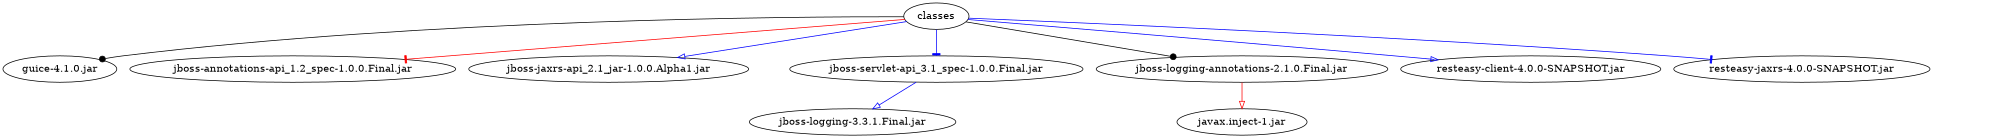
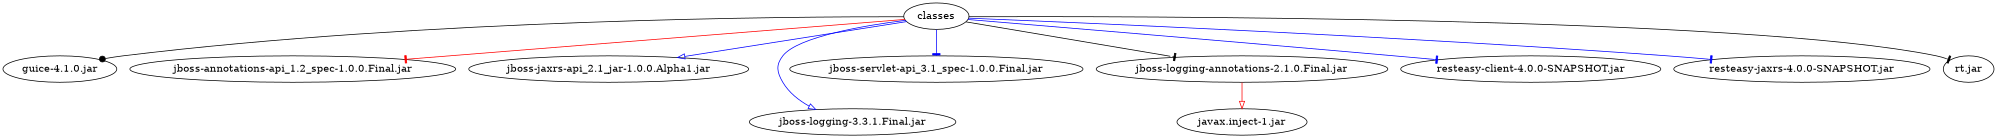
edge "classes" -> "jboss-logging-annotations-2.1.0.Final.jar": arrowhead dot -> tee
edge "classes" -> "resteasy-client-4.0.0-SNAPSHOT.jar": arrowhead onormal -> tee
node "rt.jar": added
edge "jboss-servlet-api_3.1_spec-1.0.0.Final.jar" -> "jboss-logging-3.3.1.Final.jar": now "classes" -> "jboss-logging-3.3.1.Final.jar"
